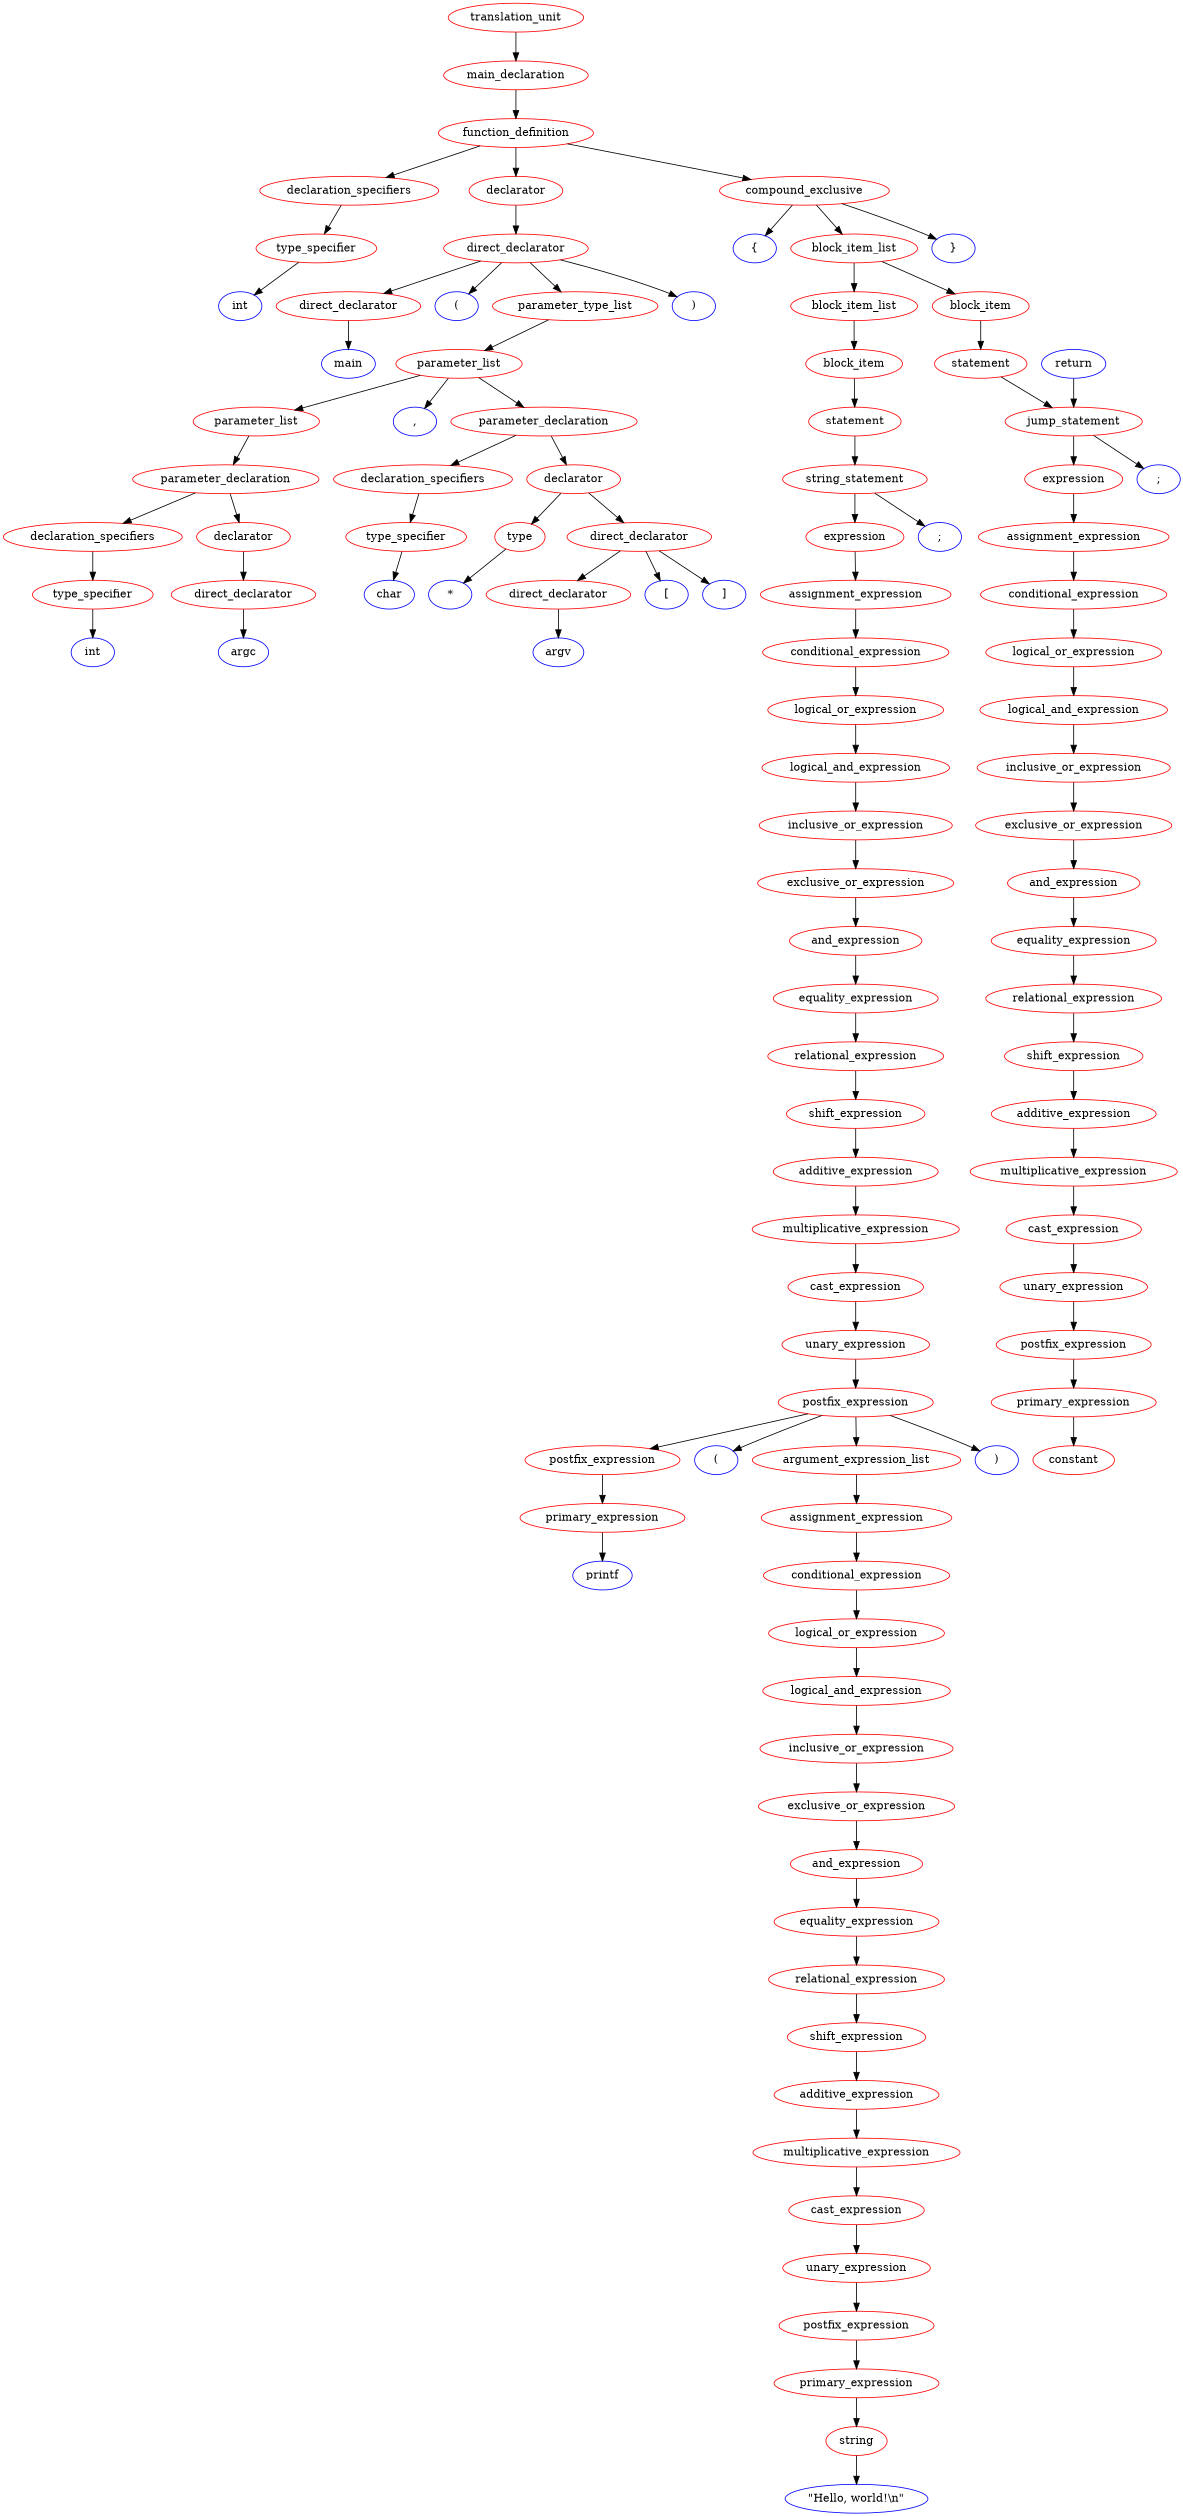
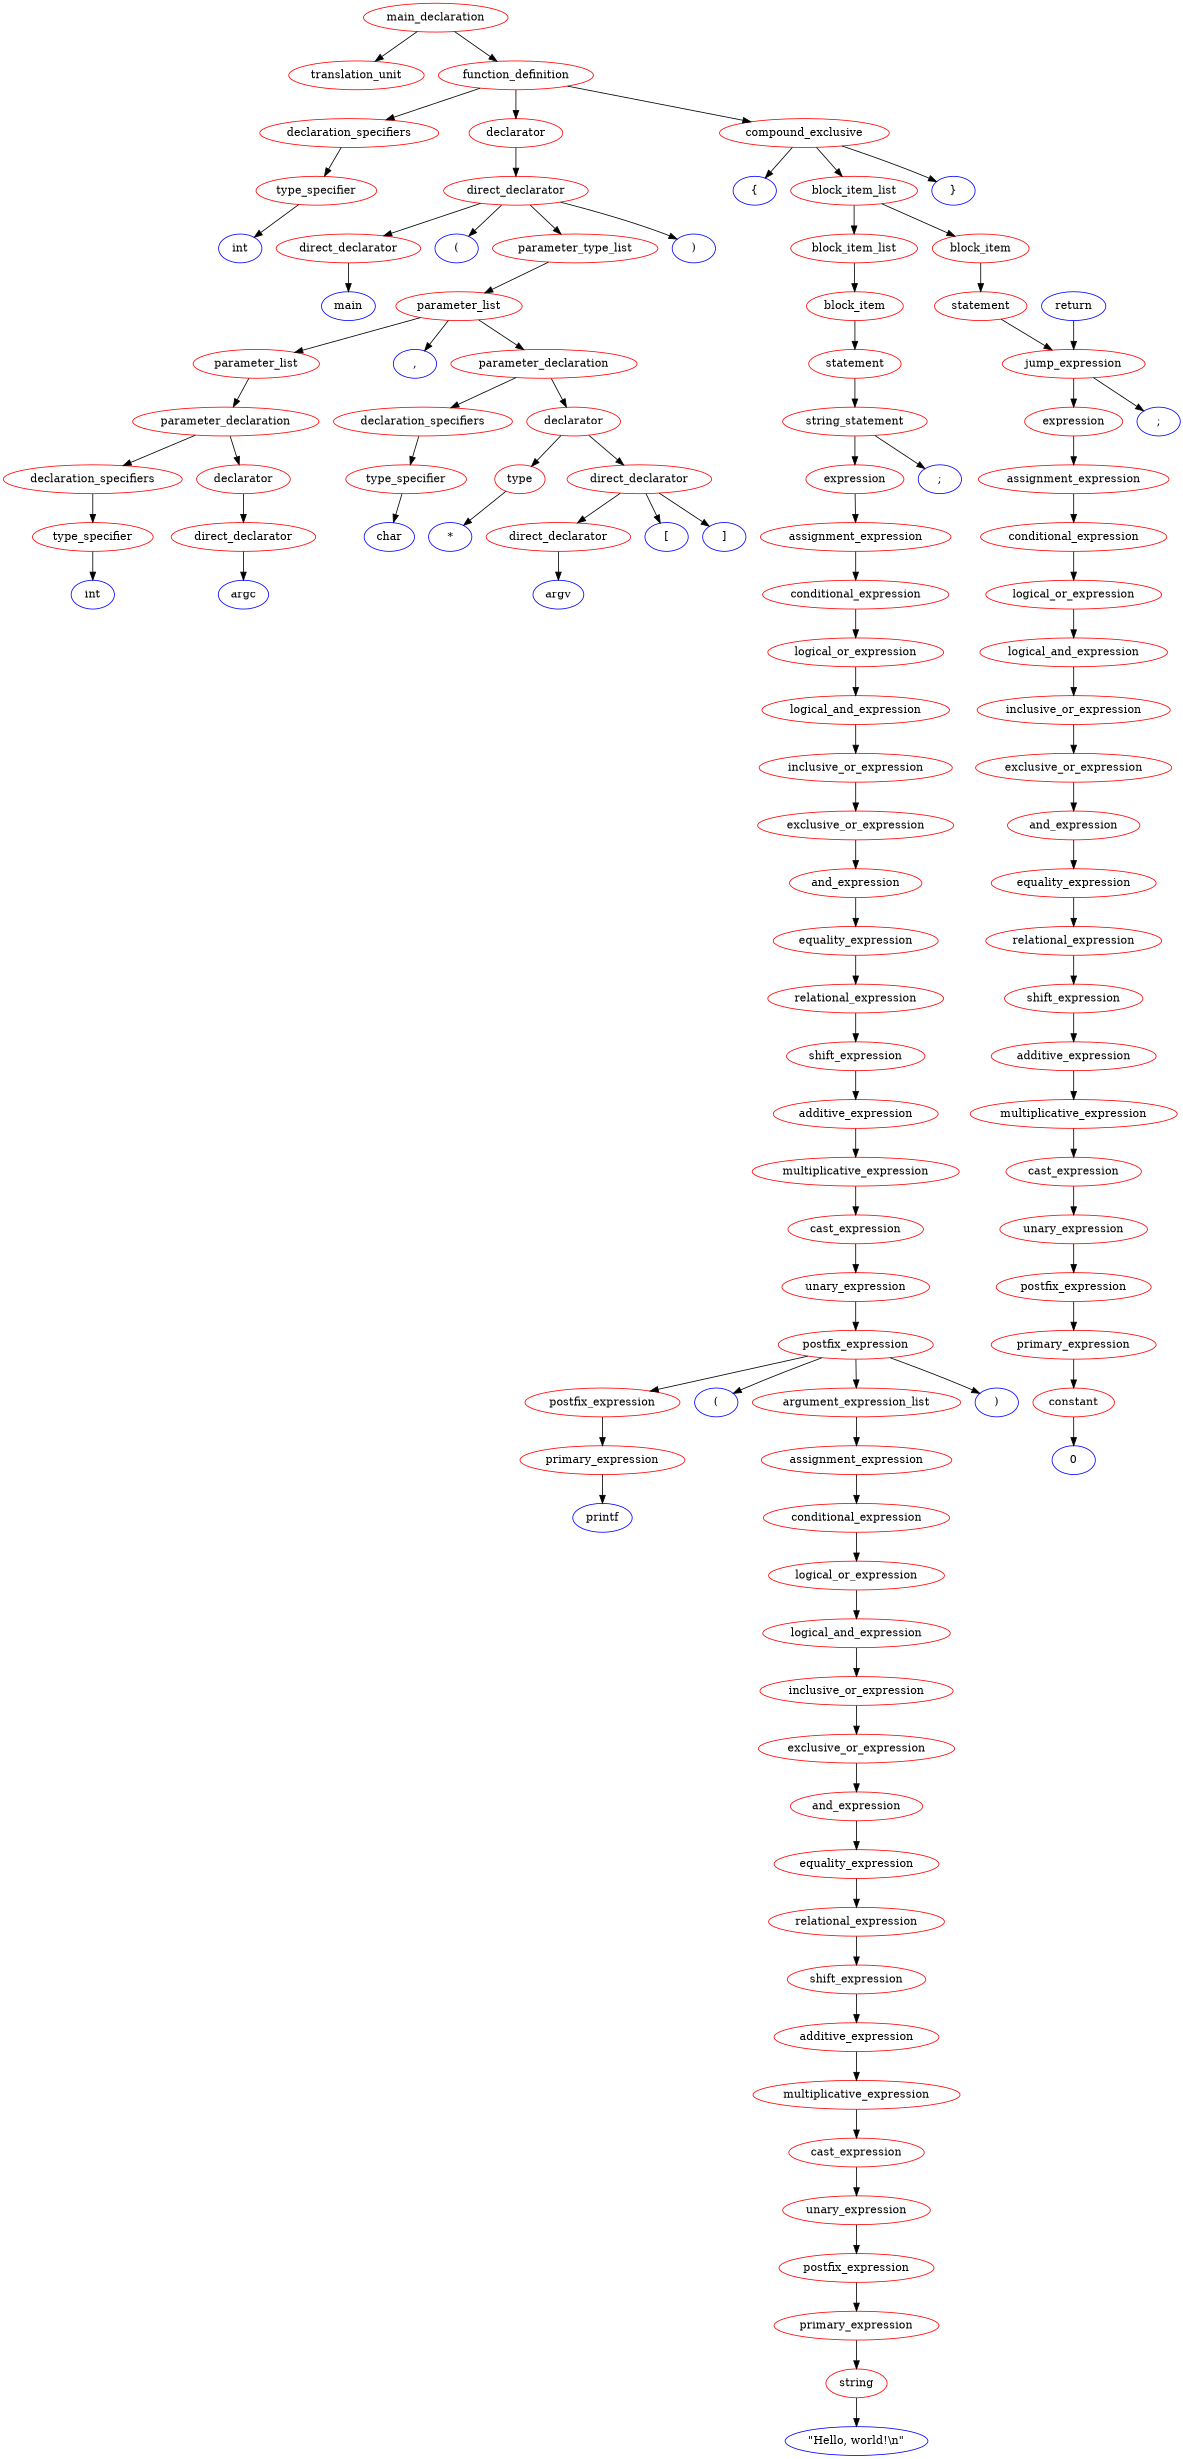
edge "translation_unit" -> "main_declaration": reversed
node "jump_statement": label "jump_statement" -> "jump_expression"
node "0": added
